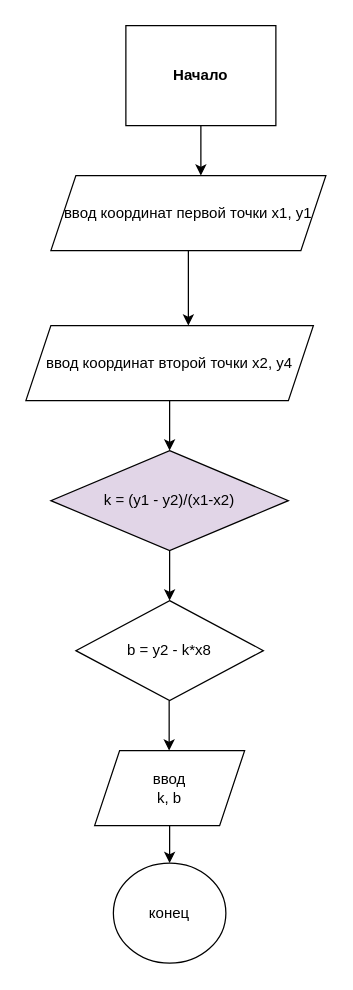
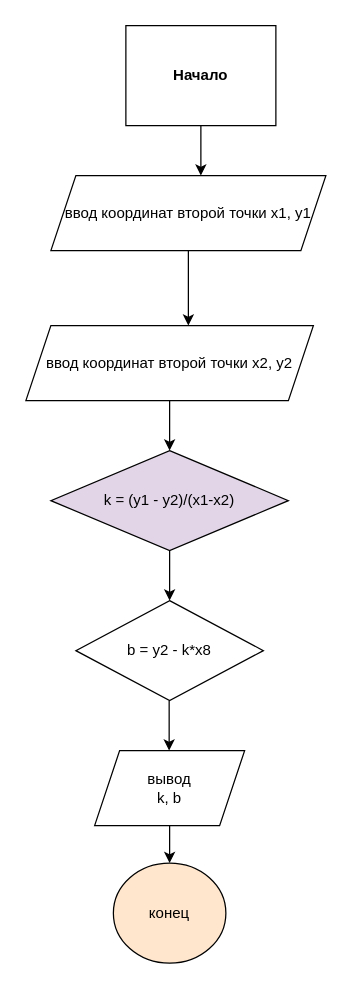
node "ввод координат первой точки x1, y1": label "ввод координат первой точки x1, y1" -> "ввод координат второй точки x1, y1"
node "ввод координат второй точки x2, y4": label "ввод координат второй точки x2, y4" -> "ввод координат второй точки x2, y2"
node "ввод k, b": label "ввод k, b" -> "вывод k, b"
node "конец": fillcolor #ffffff -> #ffe6cc
